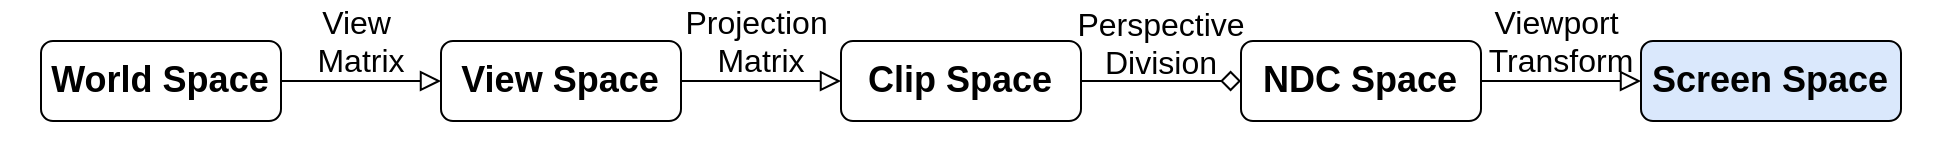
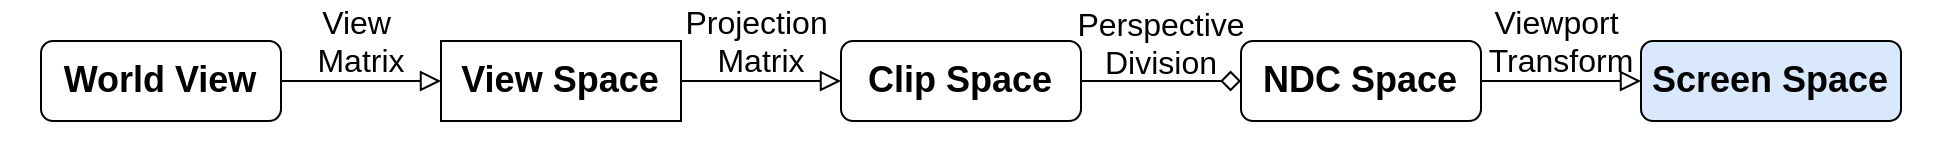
node "World Space": label "World Space" -> "World View"
node "View Space": shape rounded rectangle -> rectangle
